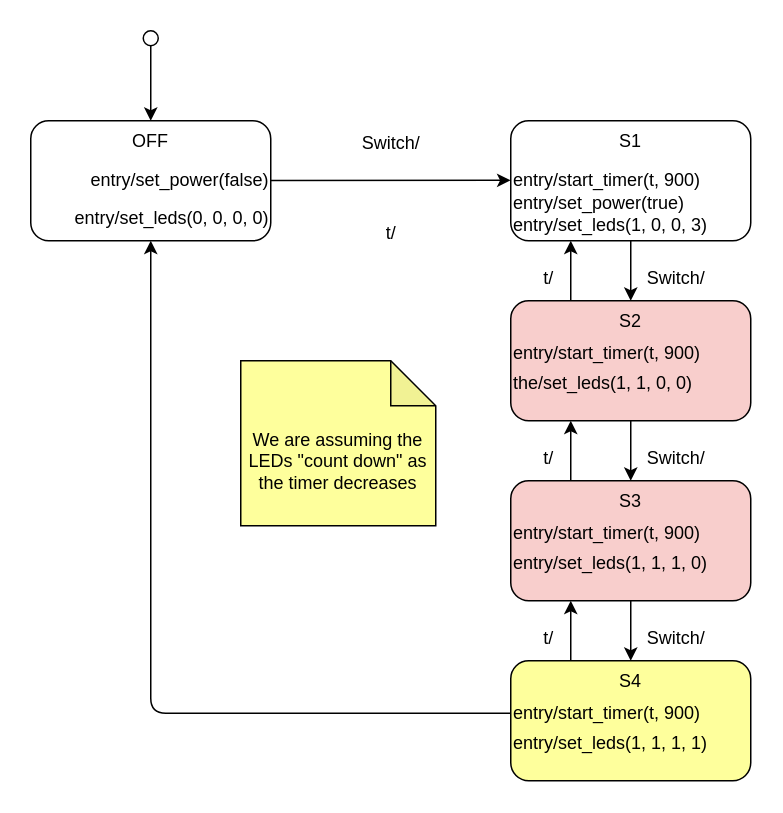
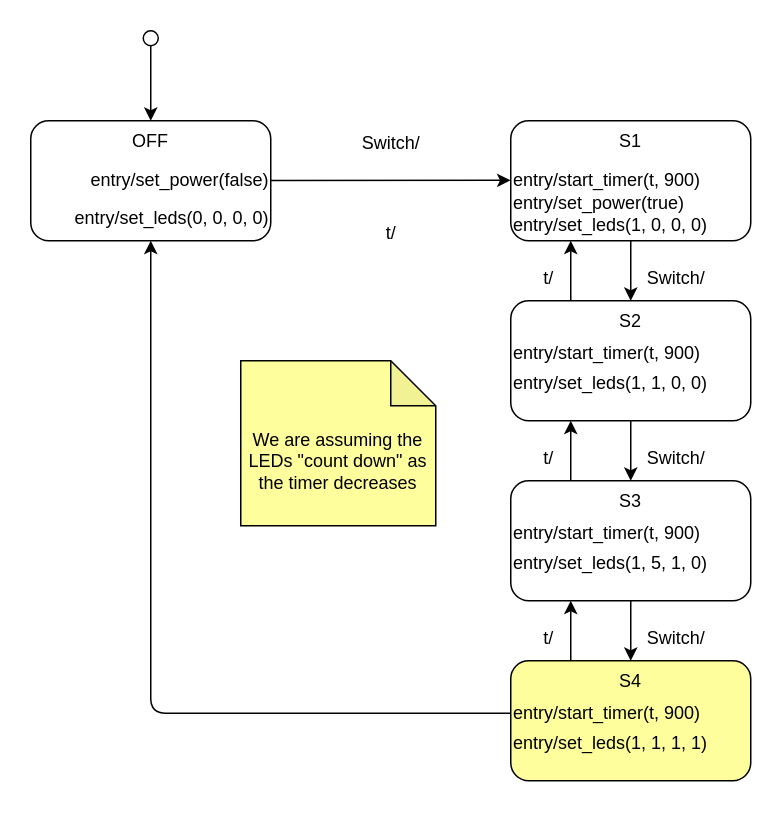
node "entry/set_leds(1, 0, 0, 3)": label "entry/set_leds(1, 0, 0, 3)" -> "entry/set_leds(1, 0, 0, 0)"
node "S2": fillcolor #f8cecc -> #ffffff
node "the/set_leds(1, 1, 0, 0)": label "the/set_leds(1, 1, 0, 0)" -> "entry/set_leds(1, 1, 0, 0)"
node "S3": fillcolor #f8cecc -> #ffffff
node "entry/set_leds(1, 1, 1, 0)": label "entry/set_leds(1, 1, 1, 0)" -> "entry/set_leds(1, 5, 1, 0)"
